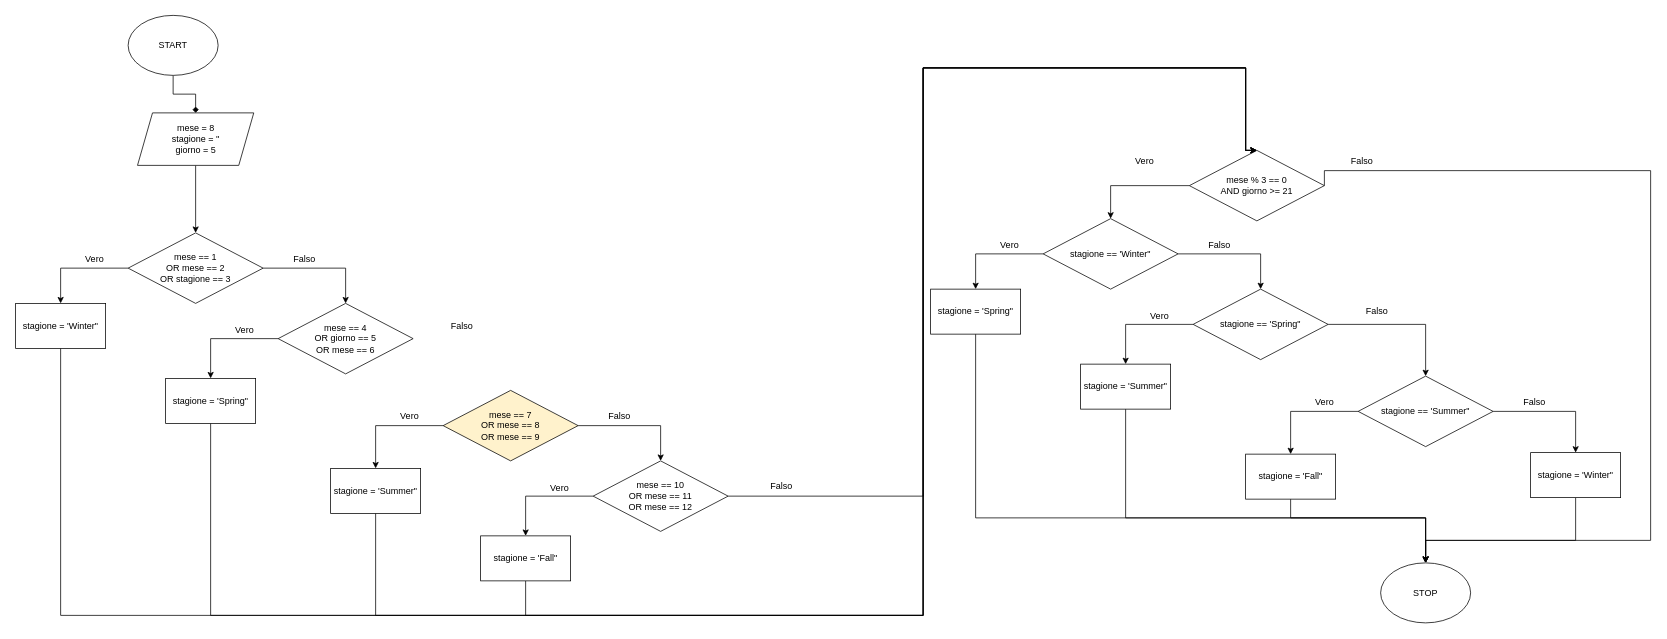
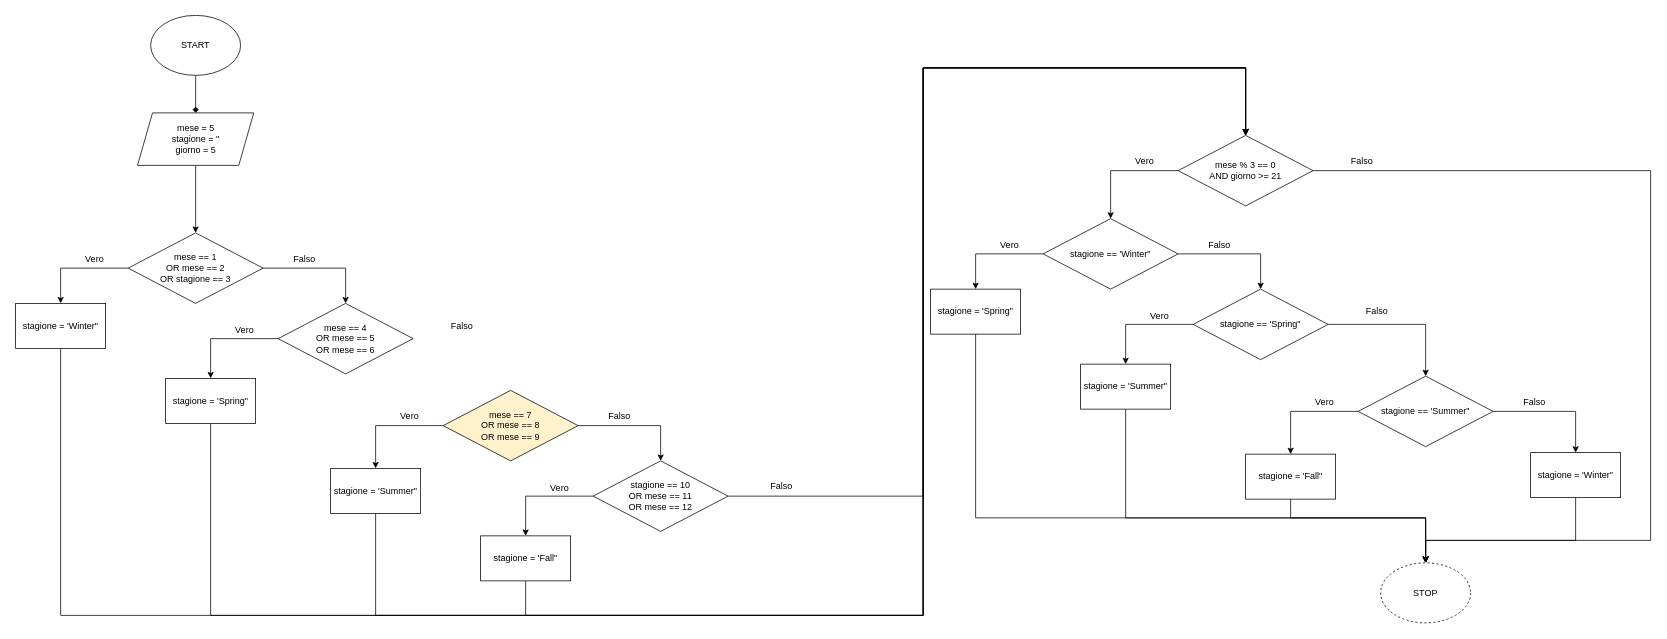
node "START": moved (173, 45) -> (195, 45)
node "mese = 8 stagione = '' giorno = 5": label "mese = 8 stagione = '' giorno = 5" -> "mese = 5 stagione = '' giorno = 5"
node "mese % 3 == 0 AND giorno >= 21": moved (1257, 186) -> (1245, 171)
node "mese == 4 OR giorno == 5 OR mese == 6": label "mese == 4 OR giorno == 5 OR mese == 6" -> "mese == 4 OR mese == 5 OR mese == 6"
node "mese == 10 OR mese == 11 OR mese == 12": label "mese == 10 OR mese == 11 OR mese == 12" -> "stagione == 10 OR mese == 11 OR mese == 12"
node "STOP": style solid -> dashed
